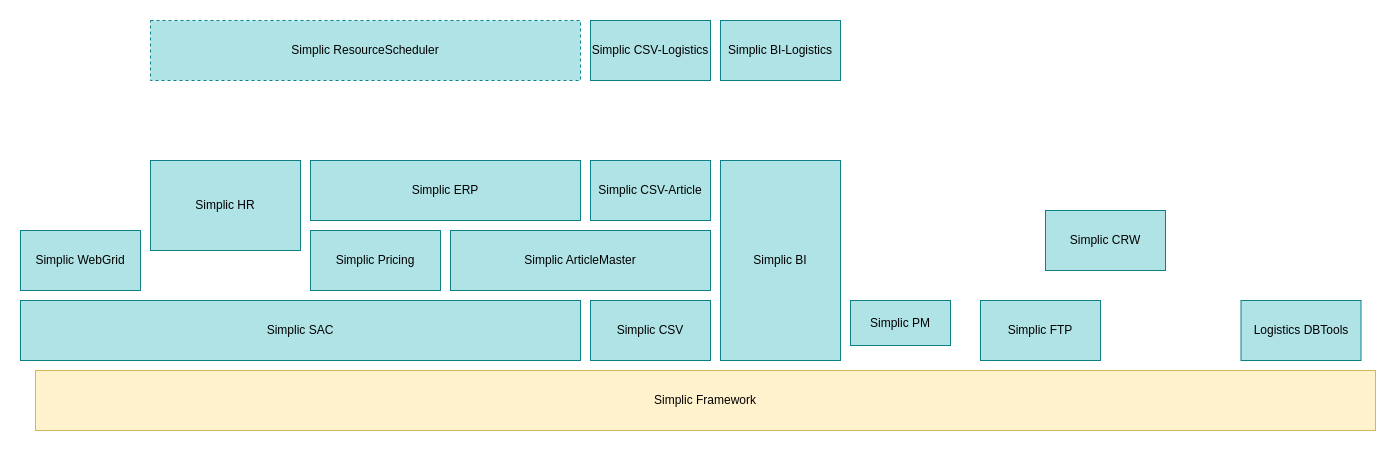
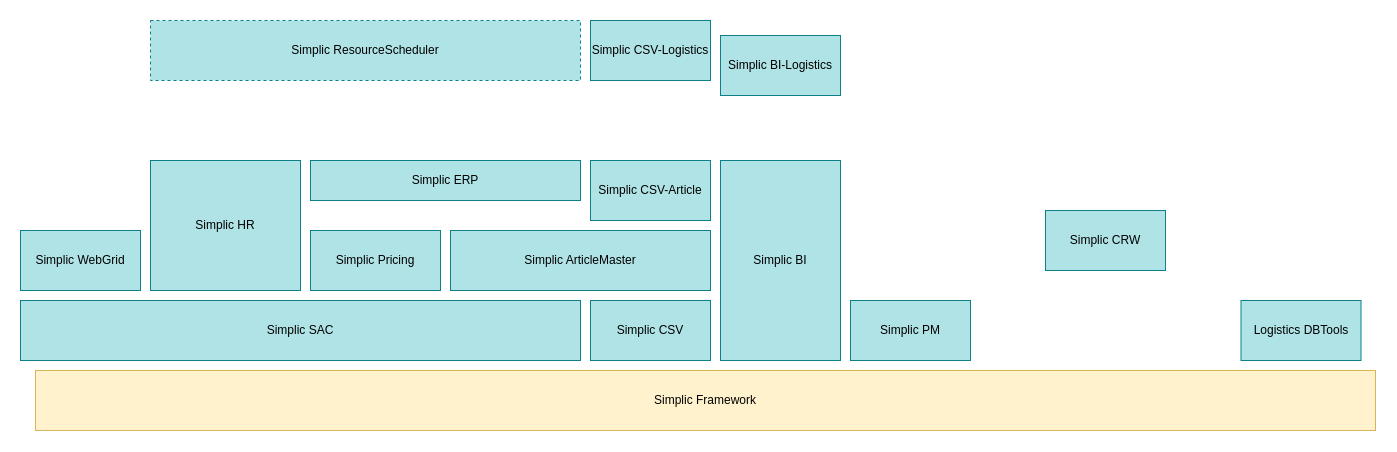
node "Simplic BI-Logistics": moved (781, 51) -> (781, 66)
node "Simplic ERP": size 270x60 -> 270x40
node "Simplic HR": size 150x90 -> 150x130
node "Simplic PM": size 100x45 -> 120x60
node "Simplic FTP": removed
